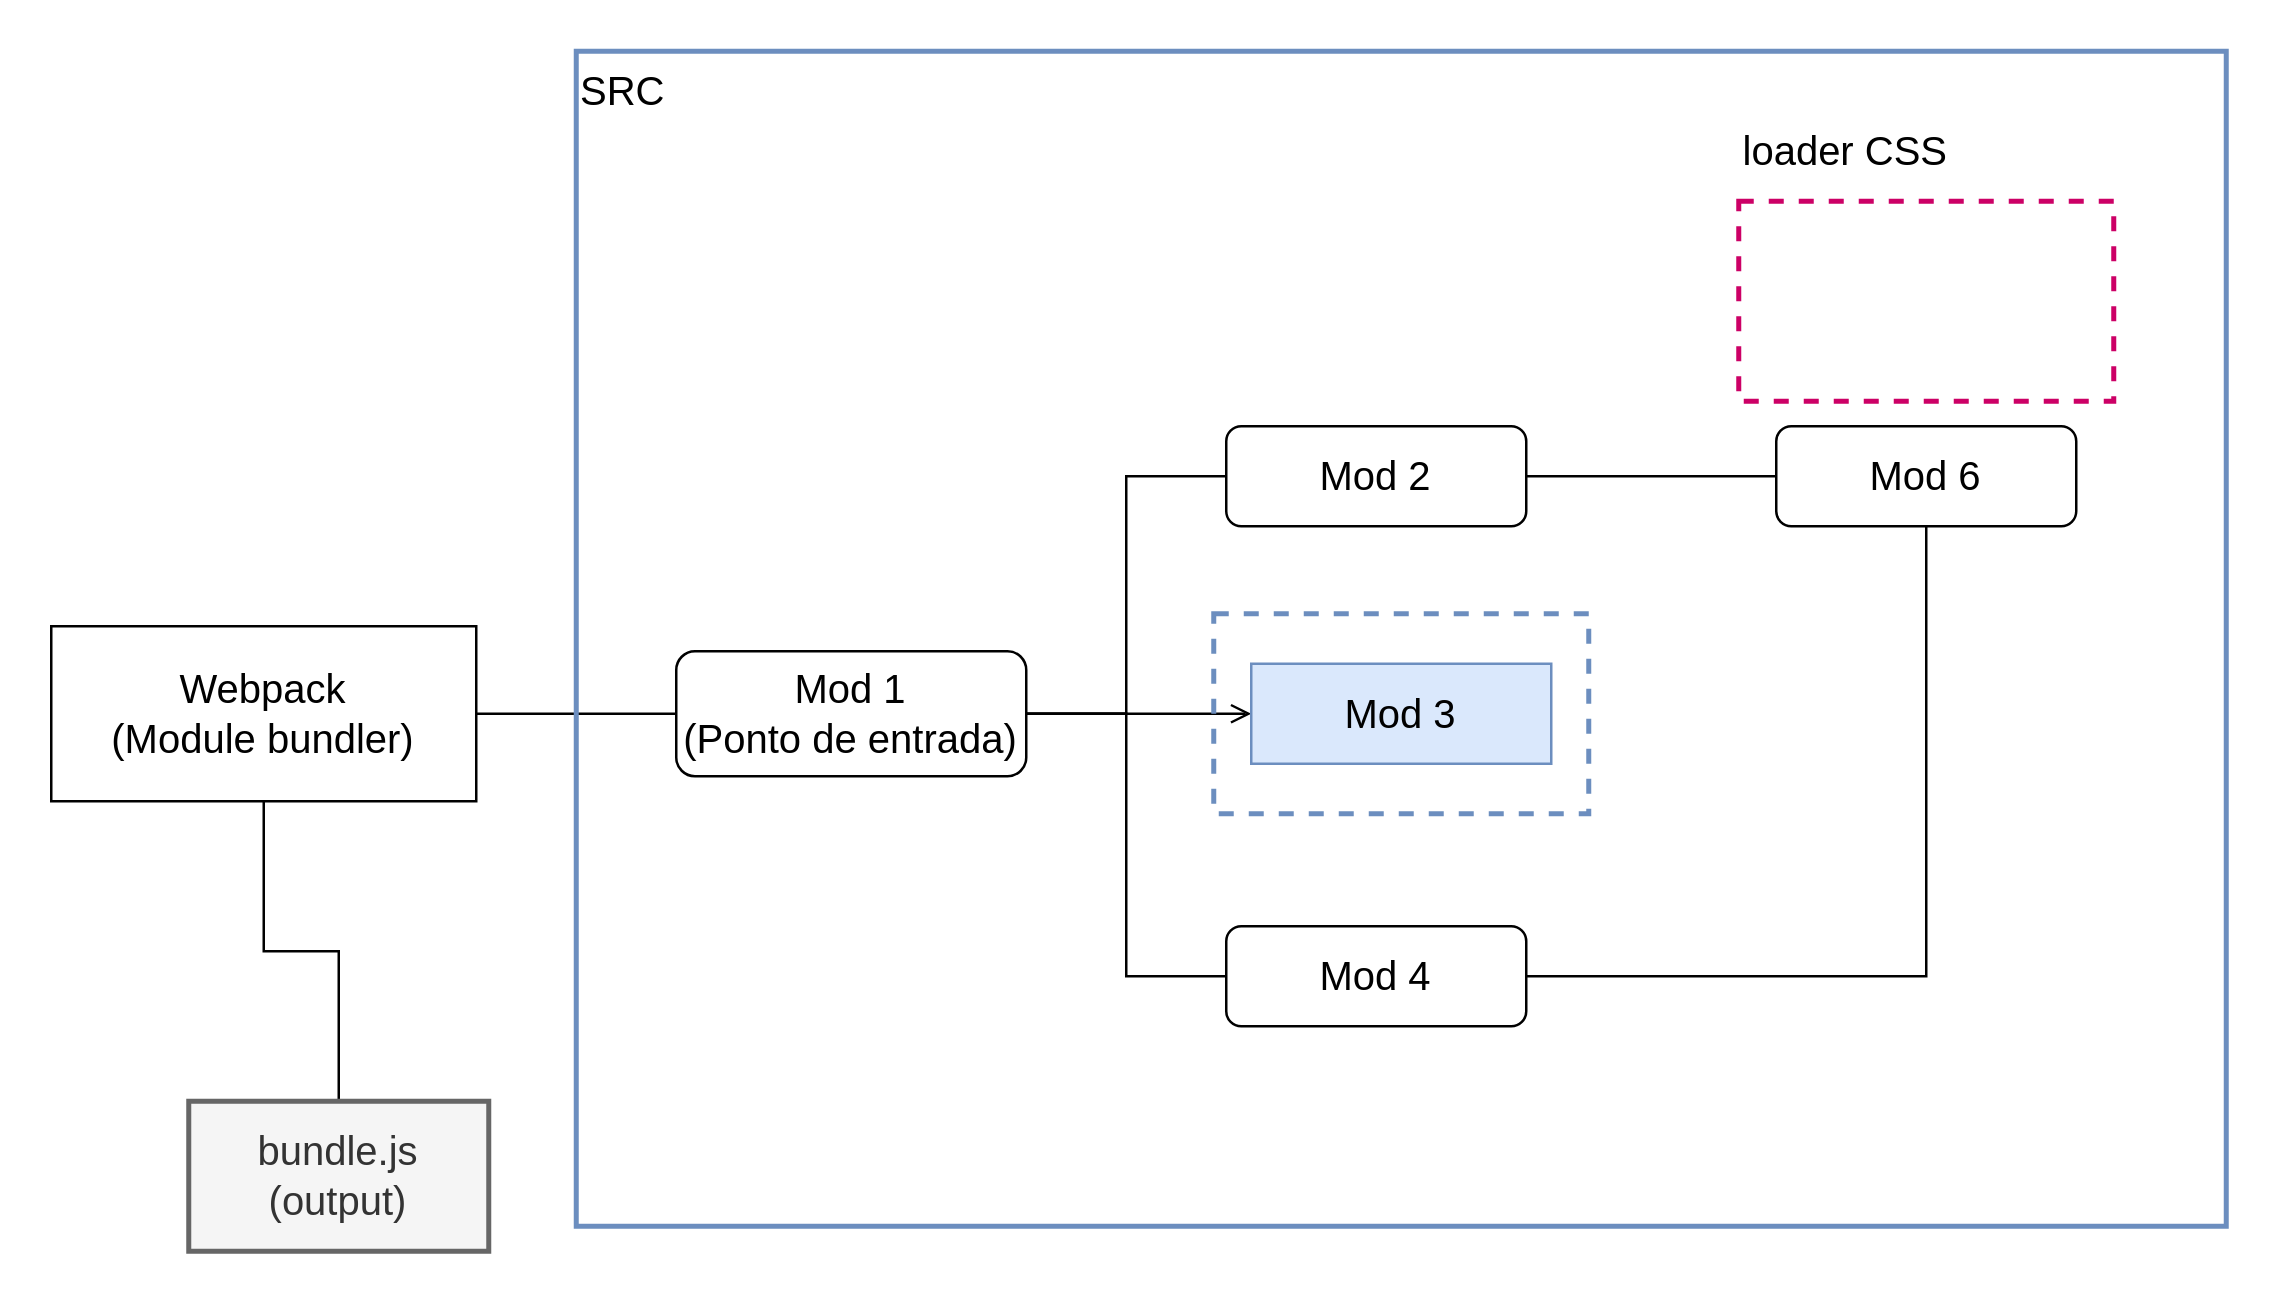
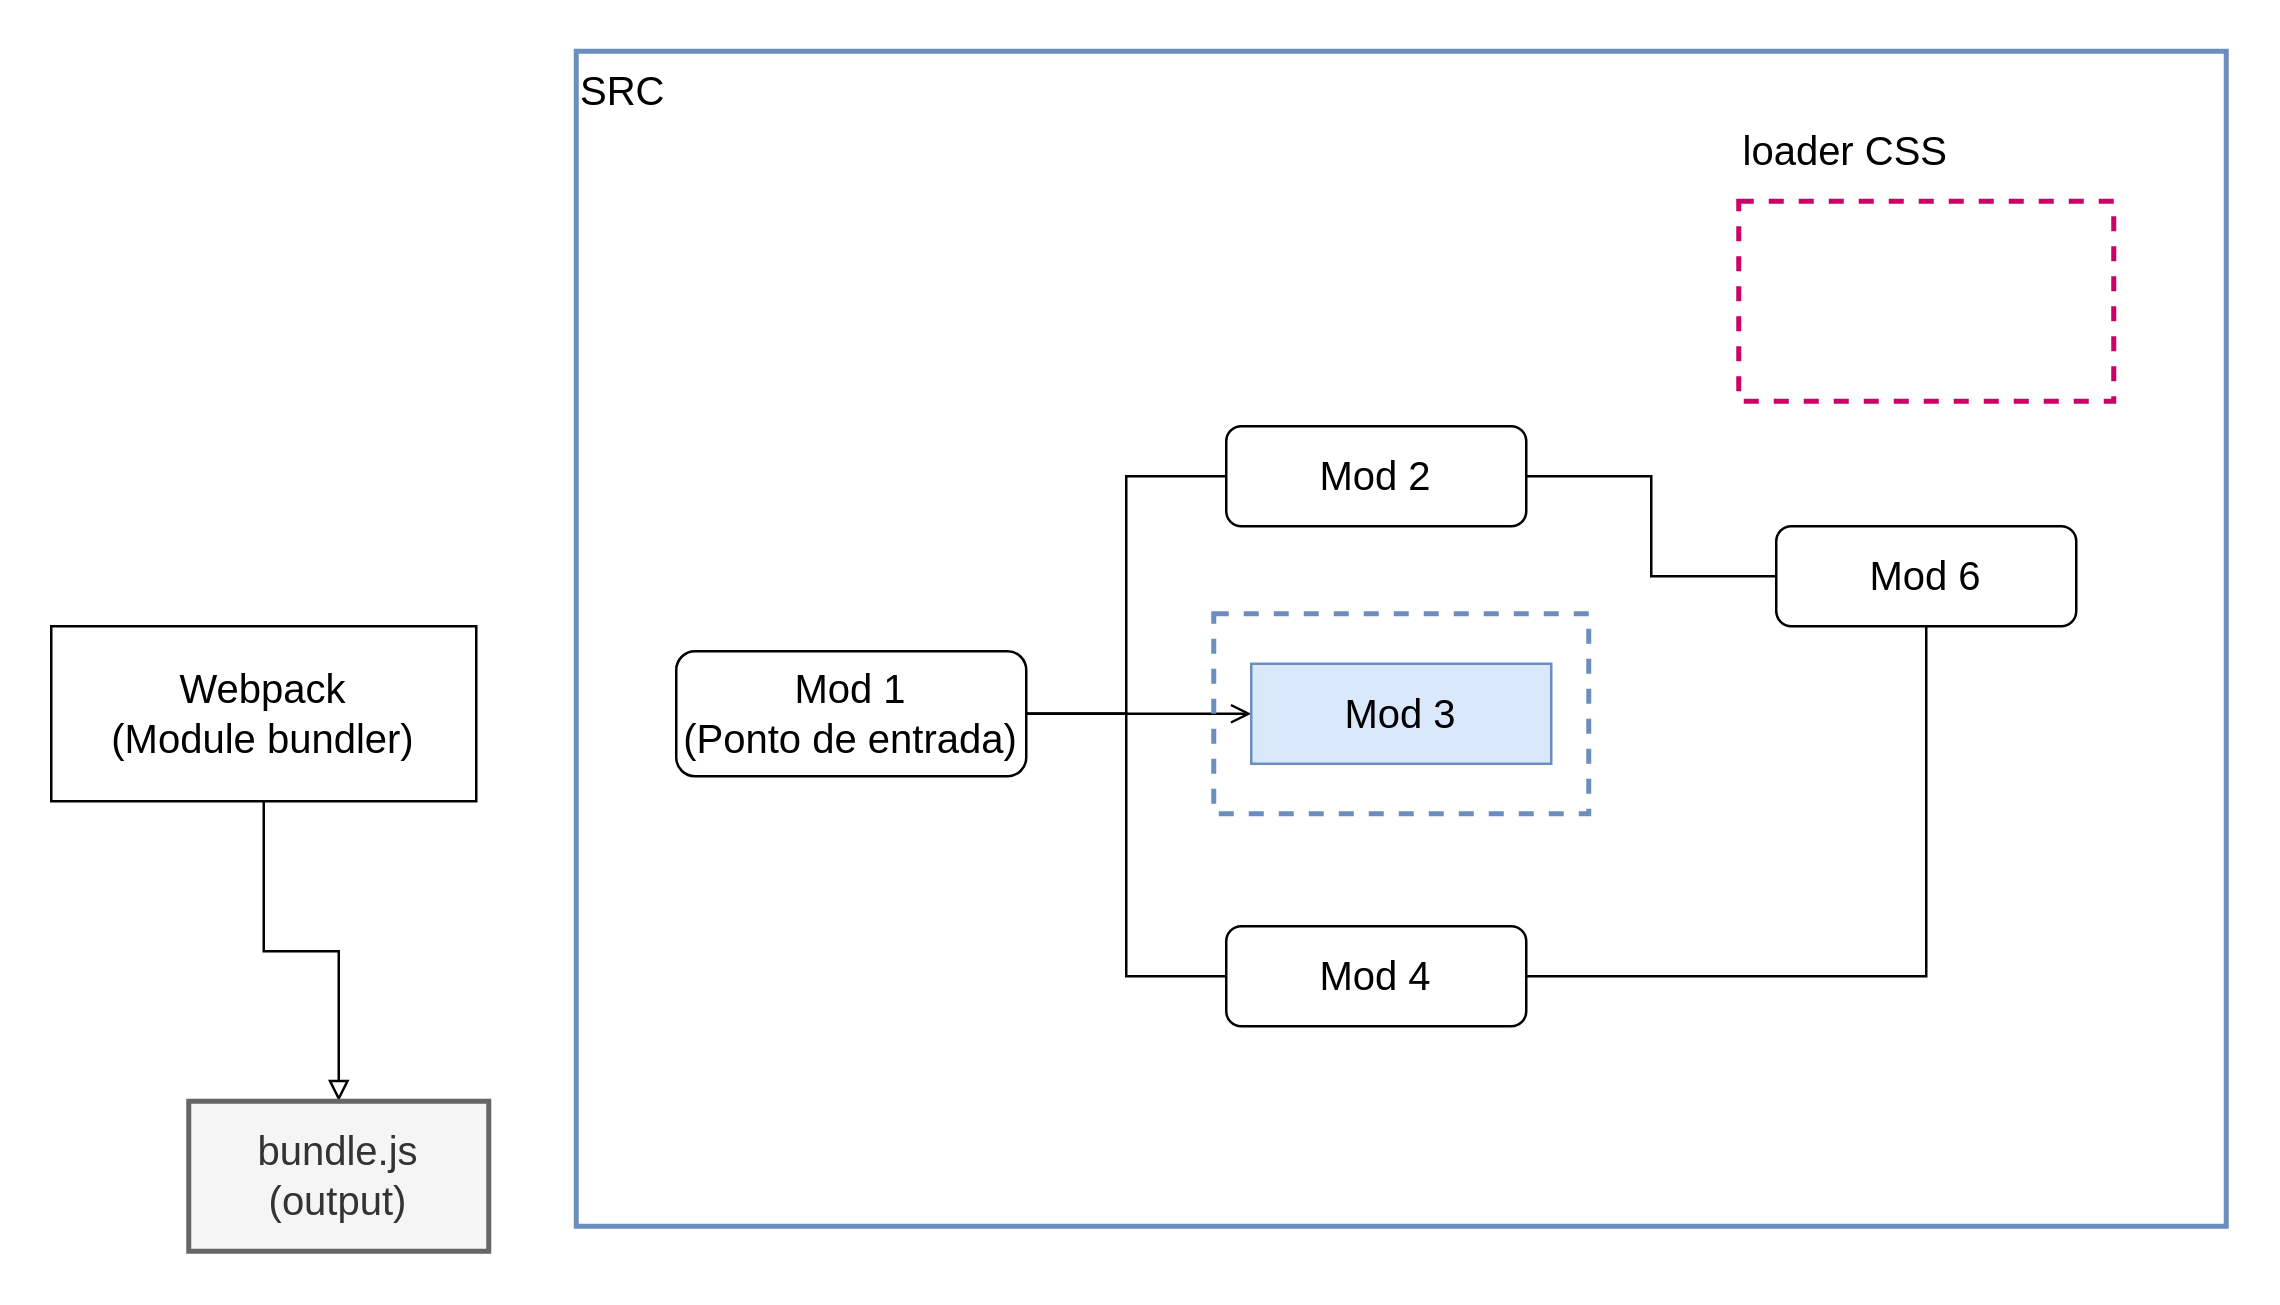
node "Mod 6": moved (1926, 476) -> (1926, 576)
edge "Webpack (Module bundler)" -- "Mod 1 (Ponto de entrada)": removed
edge "Webpack (Module bundler)" -- "bundle.js (output)": arrowhead none -> block
